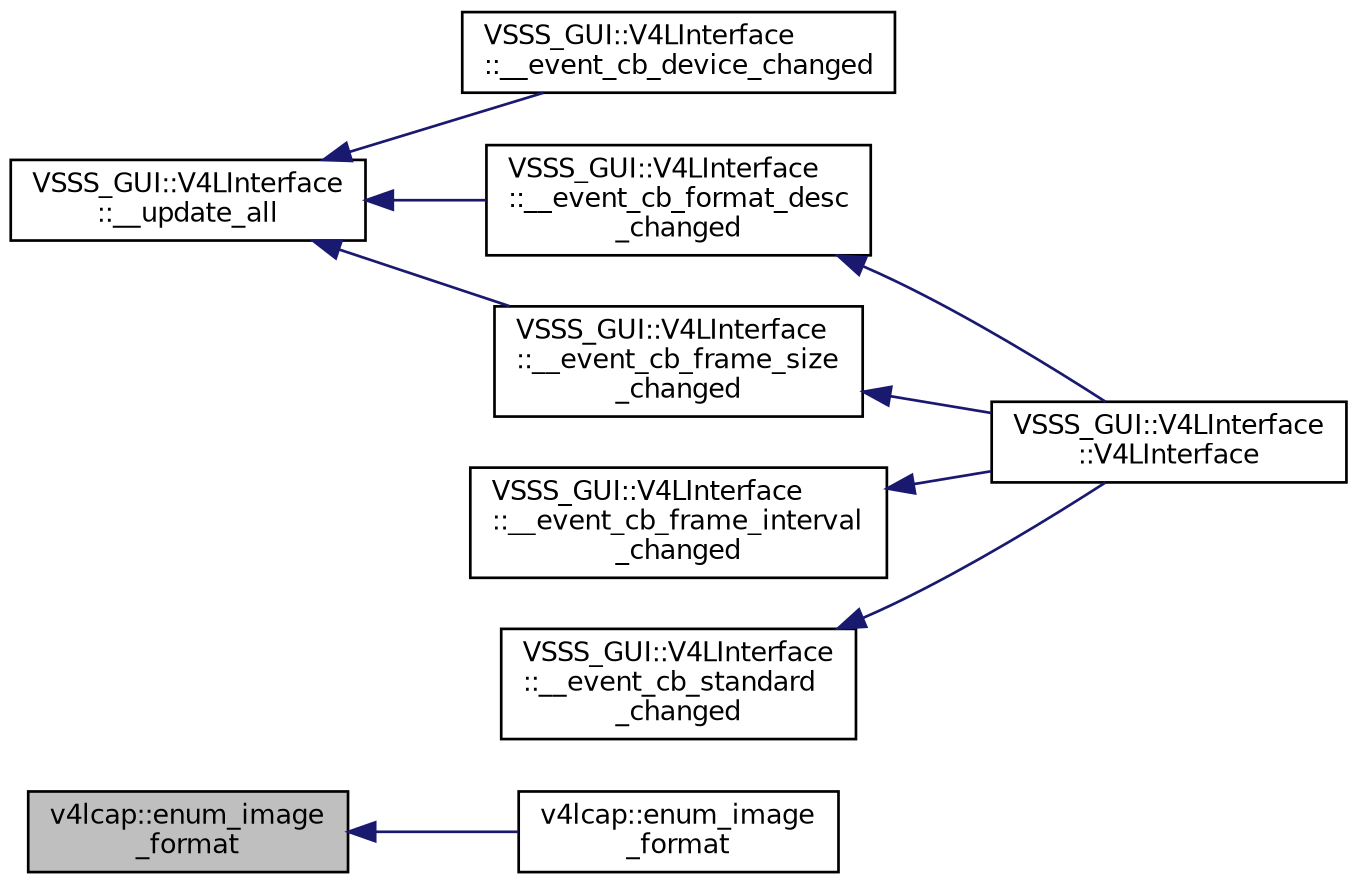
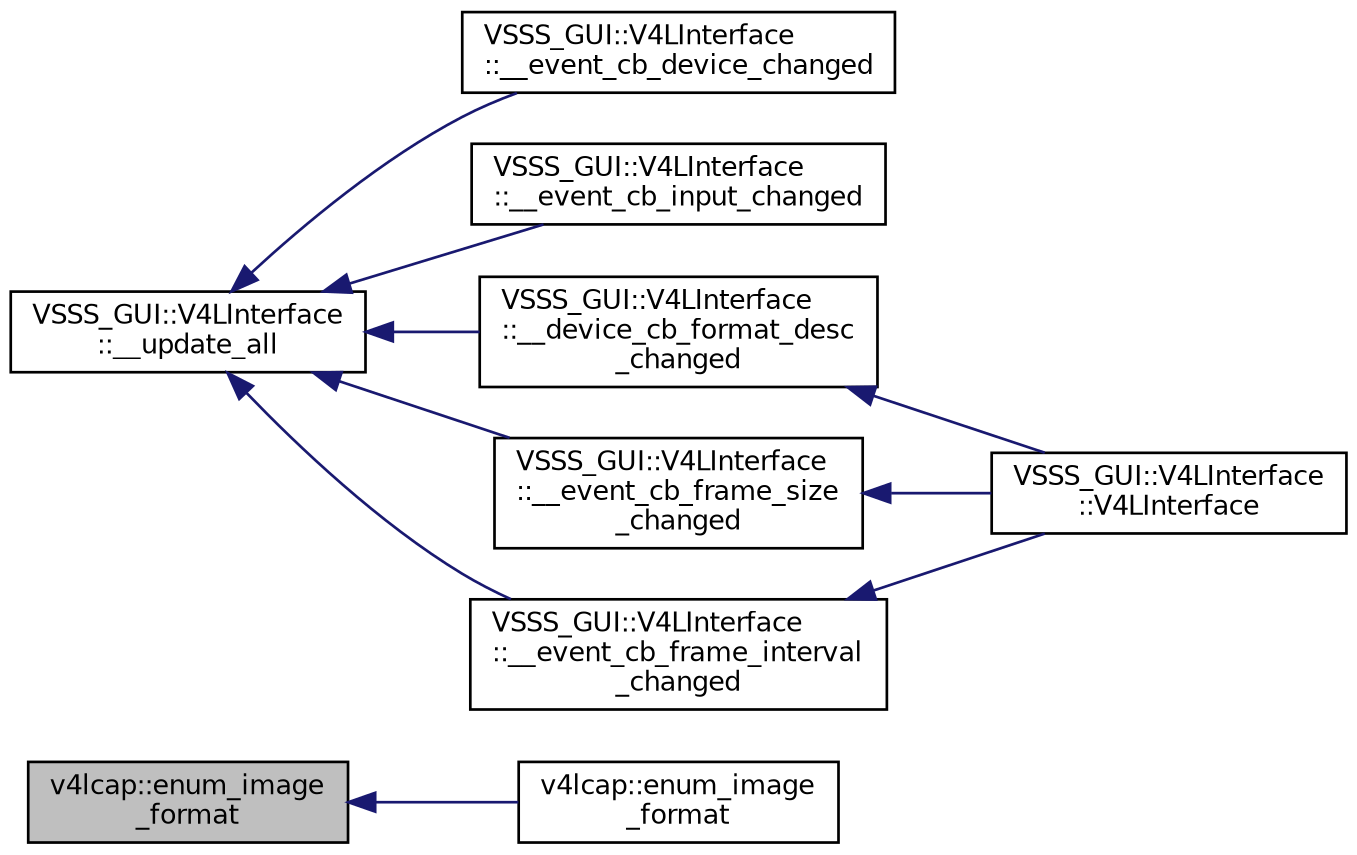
node "VSSS_GUI::V4LInterface ::__event_cb_input_changed": added
node "VSSS_GUI::V4LInterface ::__event_cb_format_desc _changed": label "VSSS_GUI::V4LInterface ::__event_cb_format_desc _changed" -> "VSSS_GUI::V4LInterface ::__device_cb_format_desc _changed"
edge "VSSS_GUI::V4LInterface ::__event_cb_frame_interval _changed" -> "VSSS_GUI::V4LInterface ::__update_all": added
node "VSSS_GUI::V4LInterface ::__event_cb_standard _changed": removed
